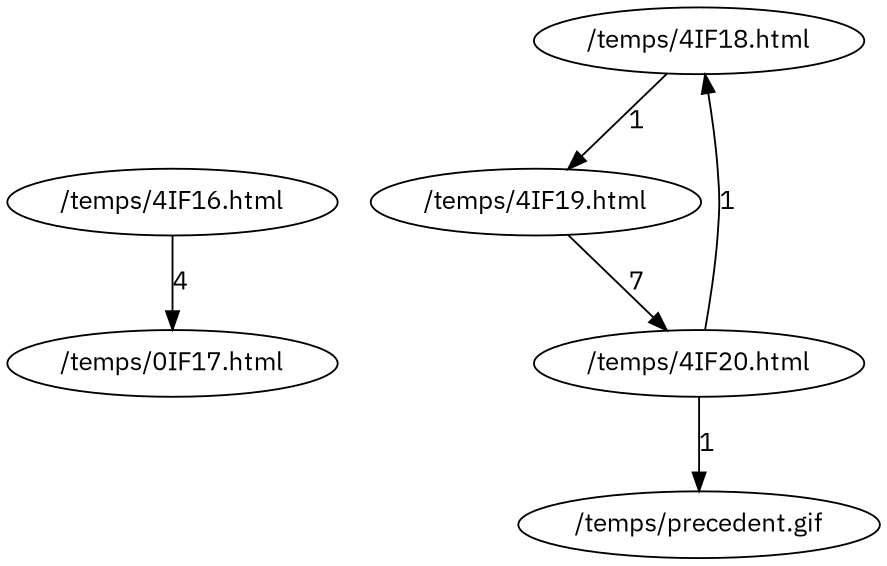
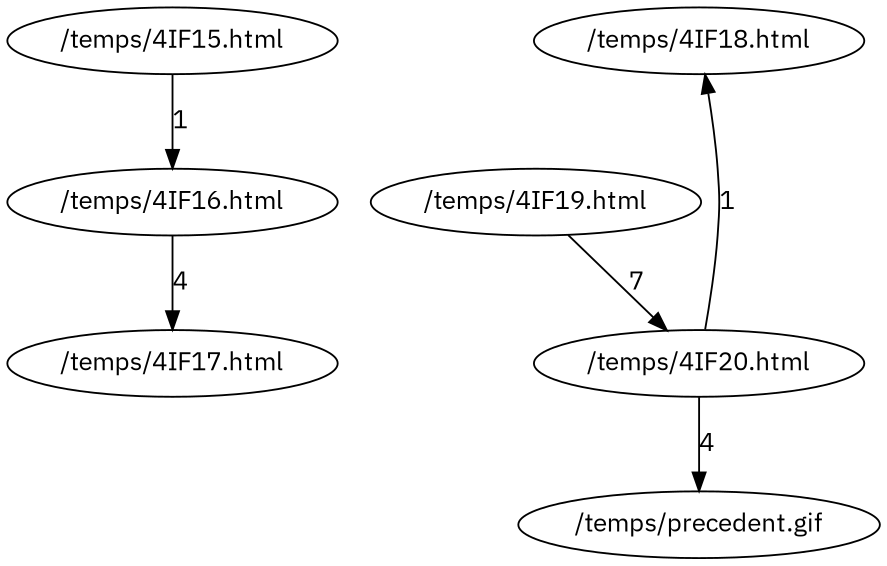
node "/temps/4IF15.html": added
edge "/temps/4IF18.html" -> "/temps/4IF19.html": removed, label "1"
node "/temps/0IF17.html": label "/temps/0IF17.html" -> "/temps/4IF17.html"
edge "/temps/4IF20.html" -> "/temps/precedent.gif": label "1" -> "4"
